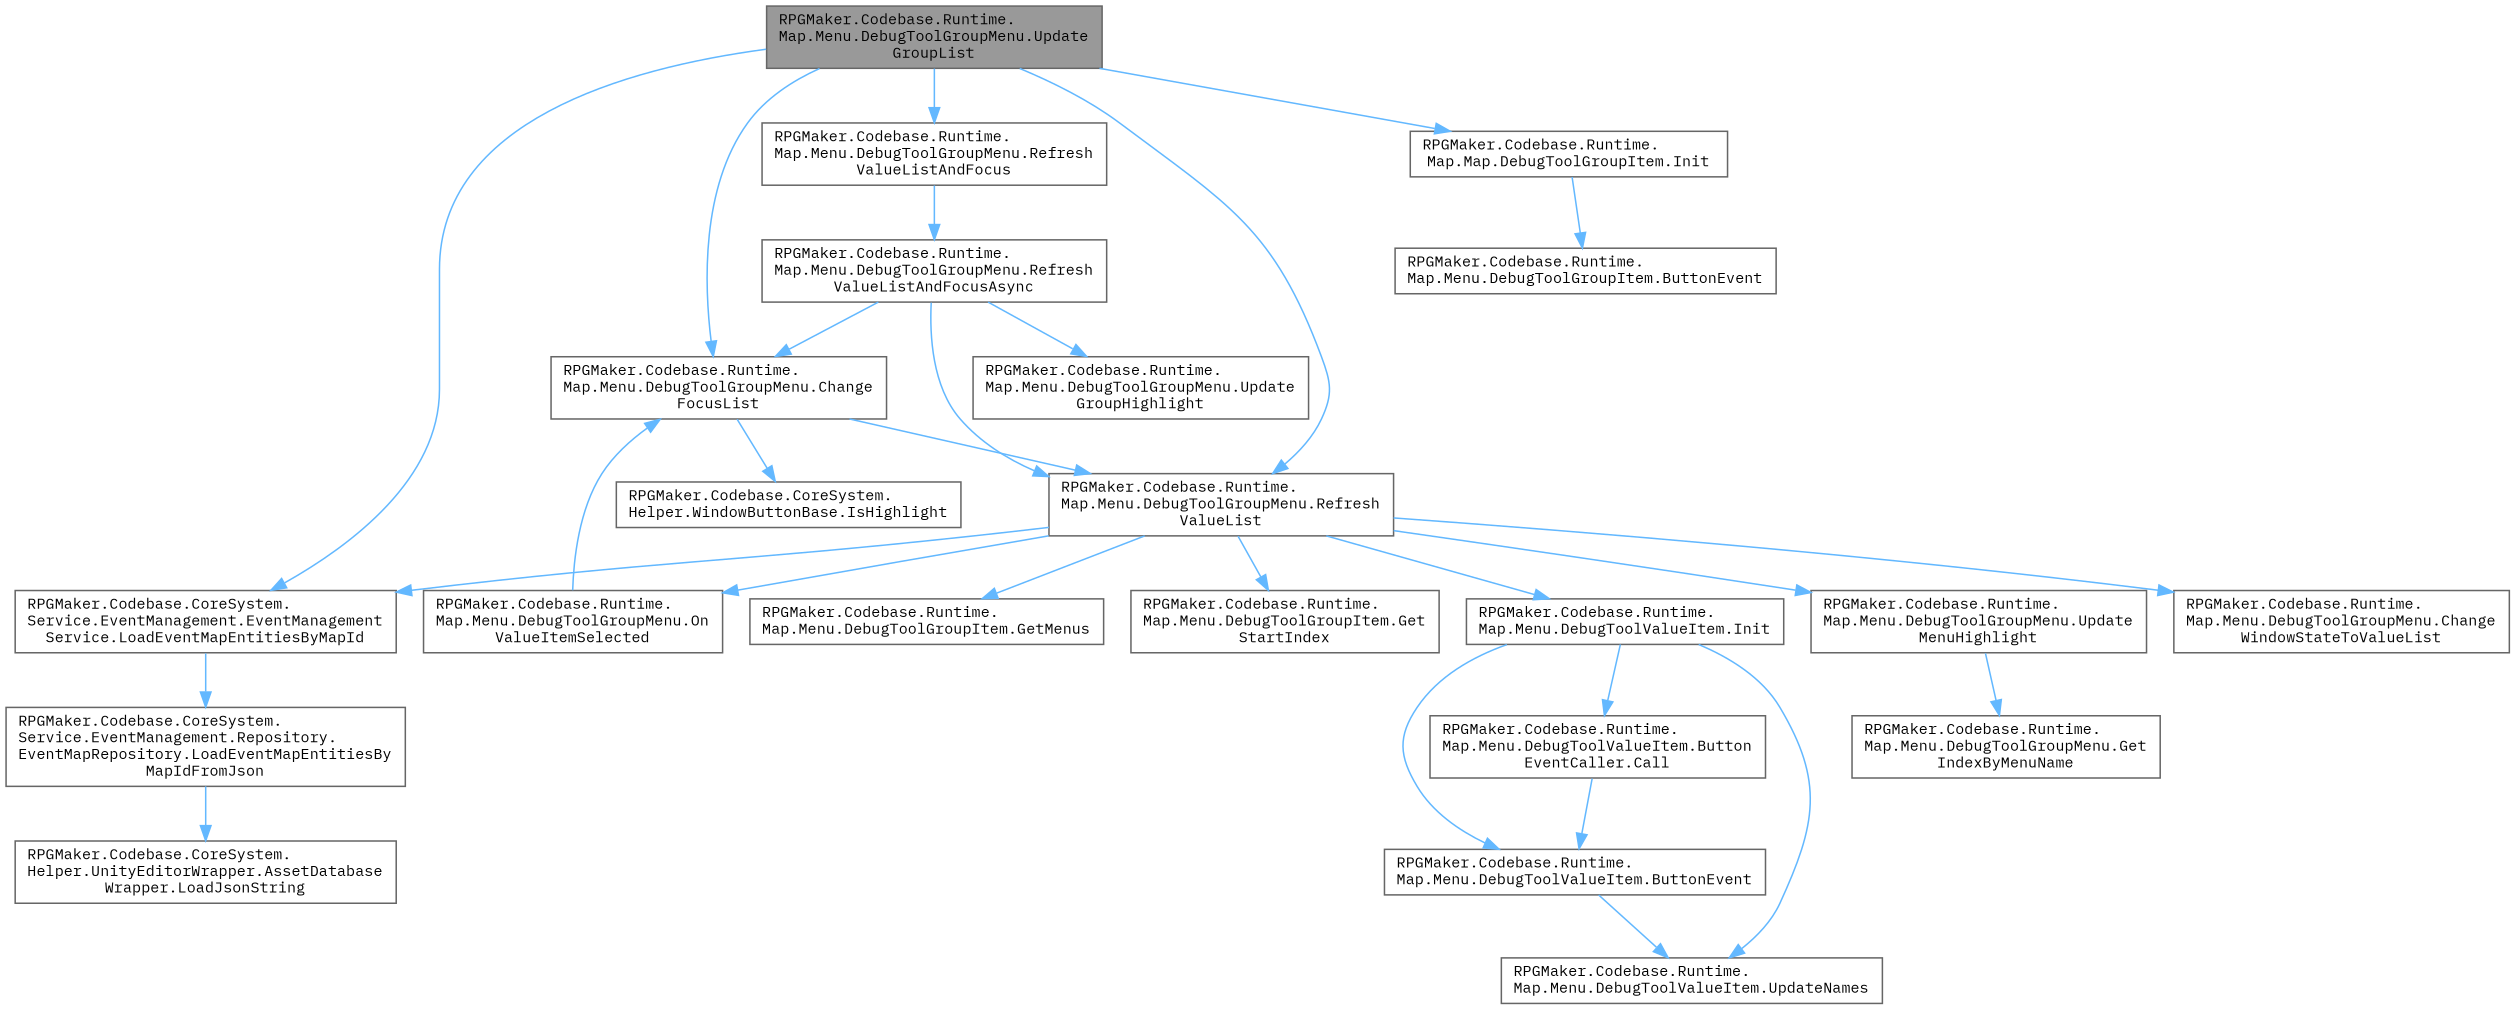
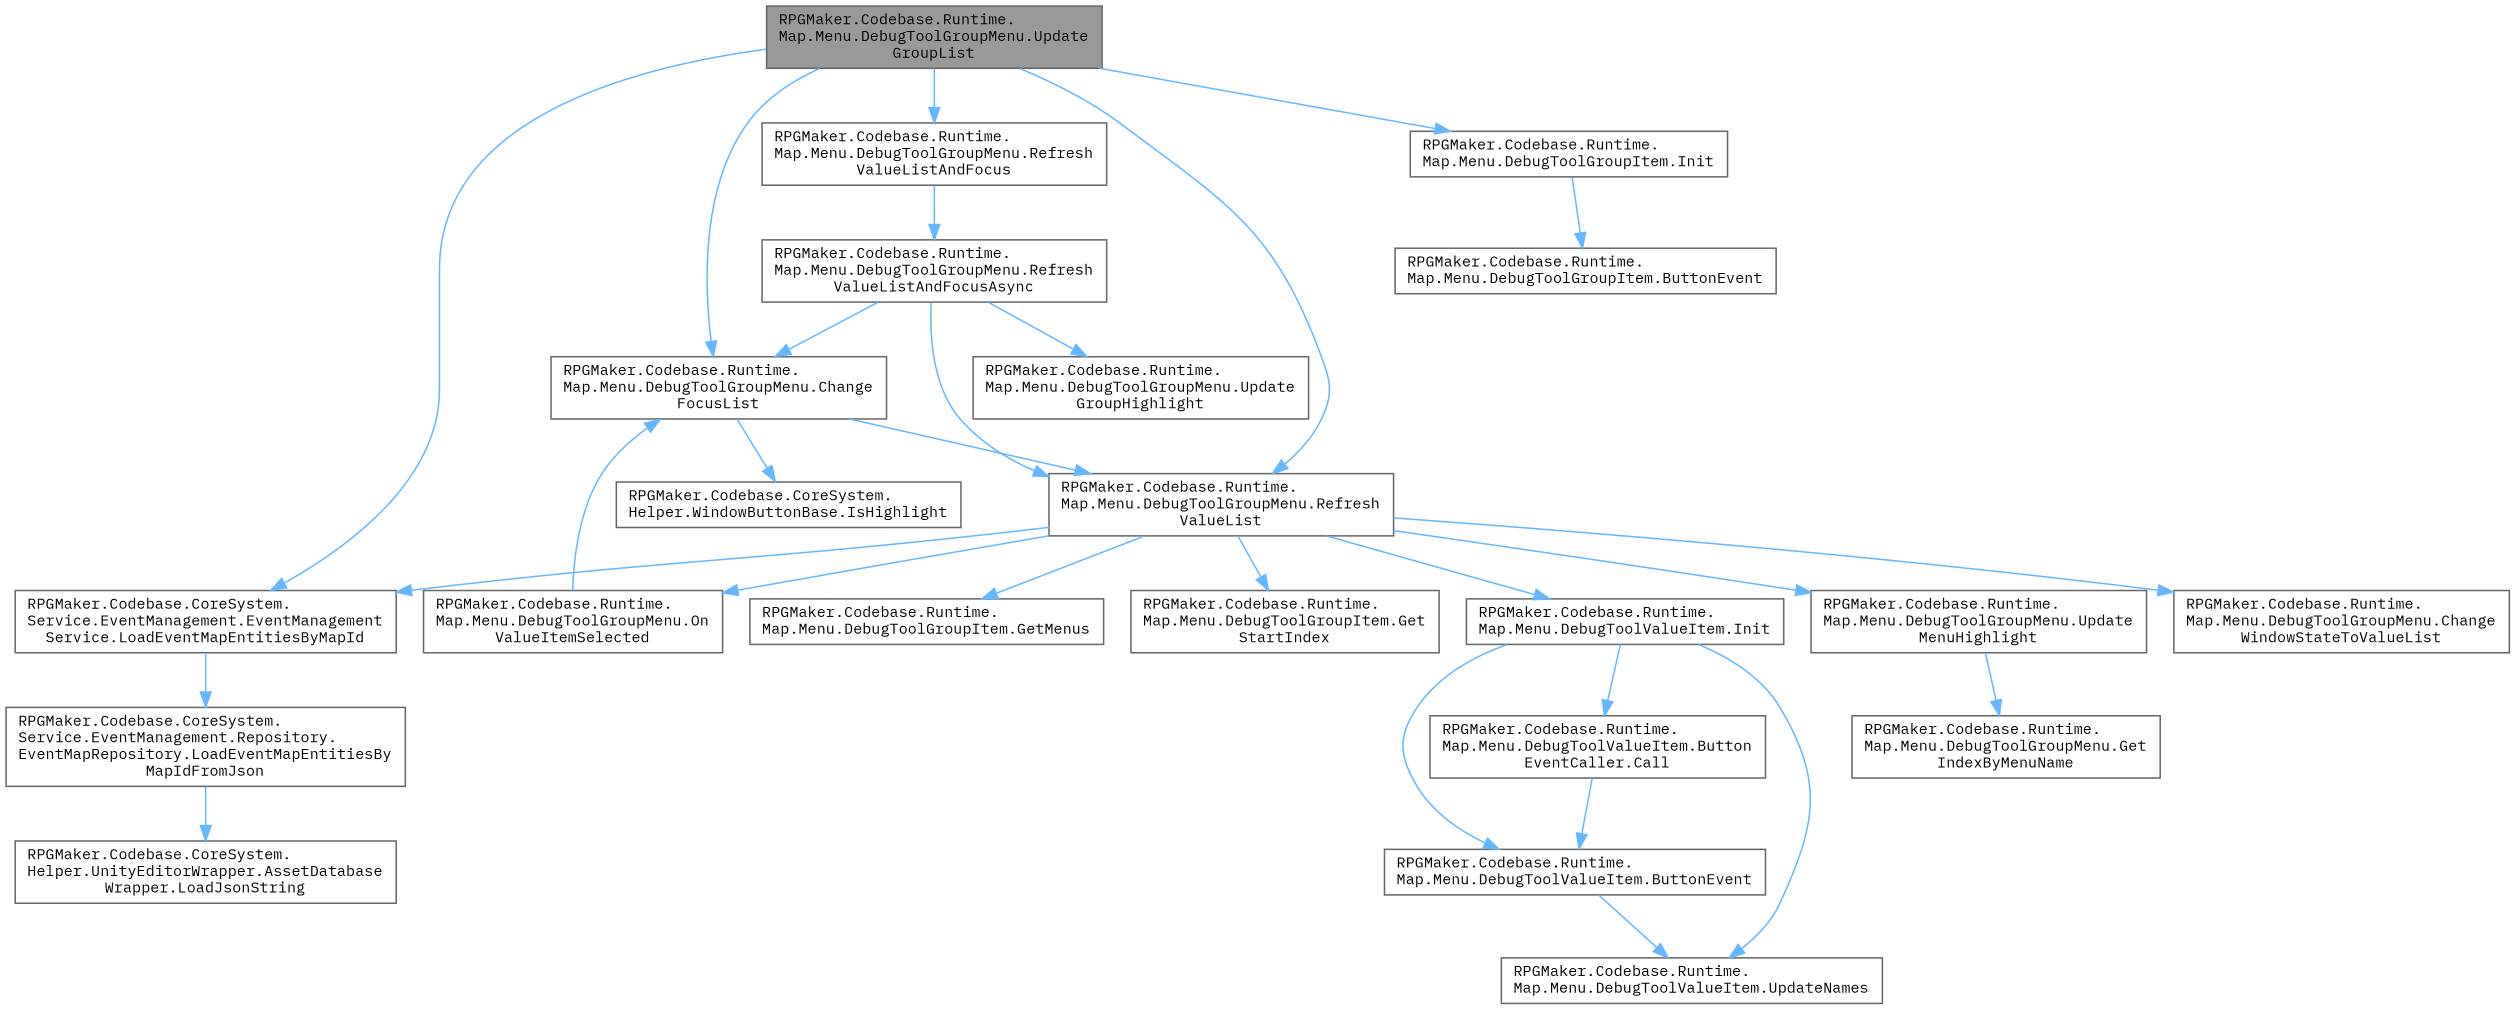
node "RPGMaker.Codebase.Runtime. Map.Map.DebugToolGroupItem.Init": label "RPGMaker.Codebase.Runtime. Map.Map.DebugToolGroupItem.Init" -> "RPGMaker.Codebase.Runtime. Map.Menu.DebugToolGroupItem.Init"
